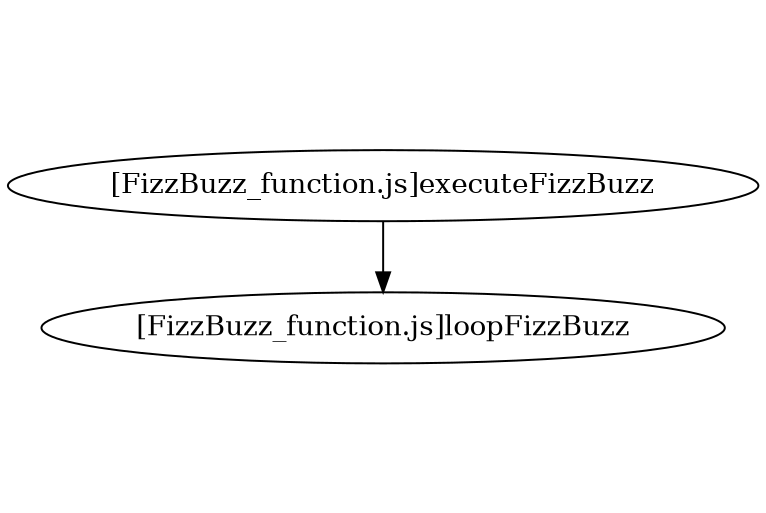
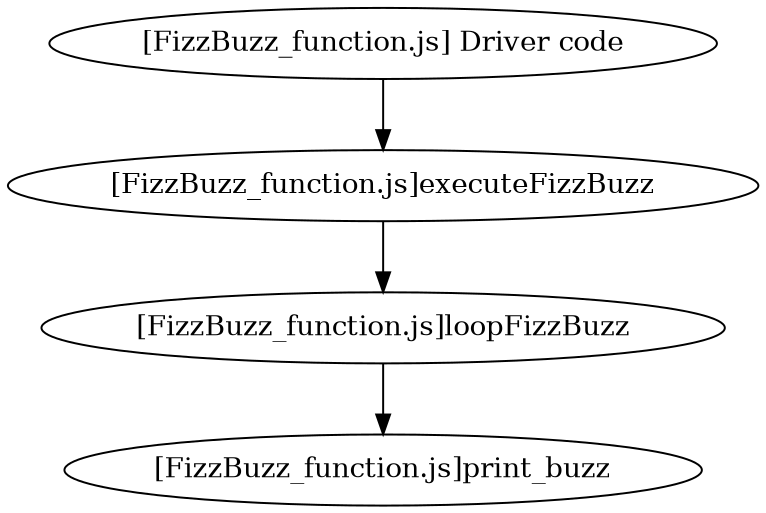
node "[FizzBuzz_function.js] Driver code": added
node "[FizzBuzz_function.js]print_buzz": added
